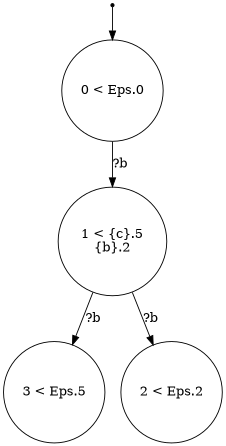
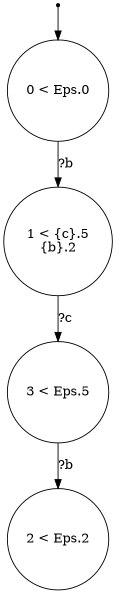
edge "1 < {c}.5 {b}.2" -> "2 < Eps.2": now "3 < Eps.5" -> "2 < Eps.2"
edge "1 < {c}.5 {b}.2" -> "3 < Eps.5": label "?b" -> "?c"
